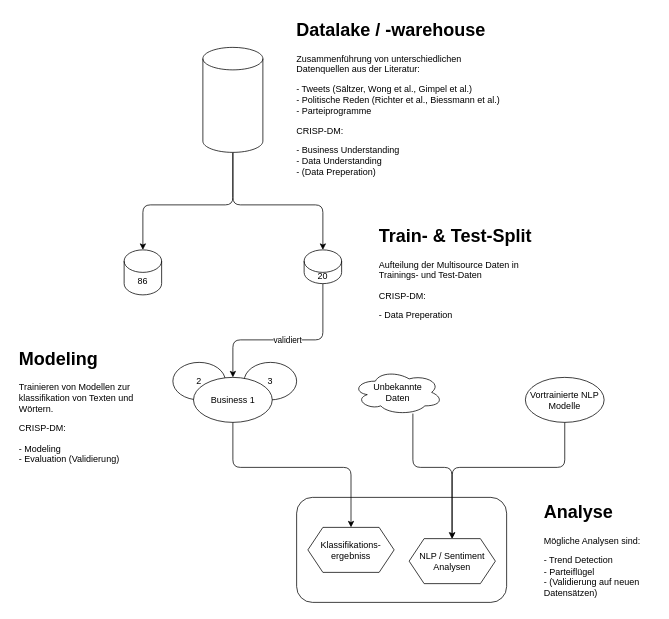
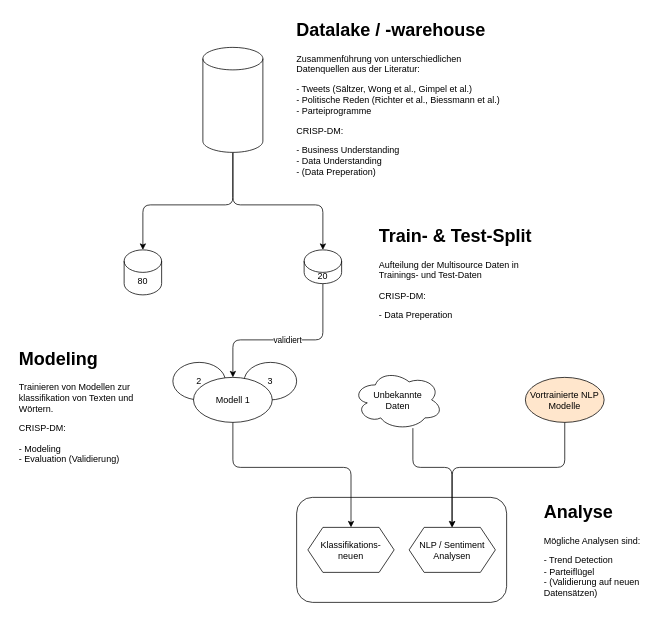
node "86": label "86" -> "80"
node "Unbekannte Daten": size 90x45 -> 90x60
node "Business 1": label "Business 1" -> "Modell 1"
node "Vortrainierte NLP Modelle": fillcolor #ffffff -> #ffe6cc
node "Klassifikations-ergebniss": label "Klassifikations-ergebniss" -> "Klassifikations-neuen"
node "NLP / Sentiment Analysen": moved (452, 561) -> (452, 550)
